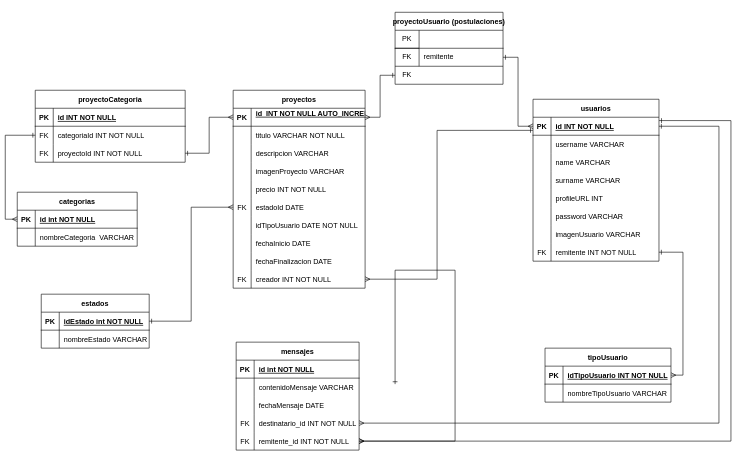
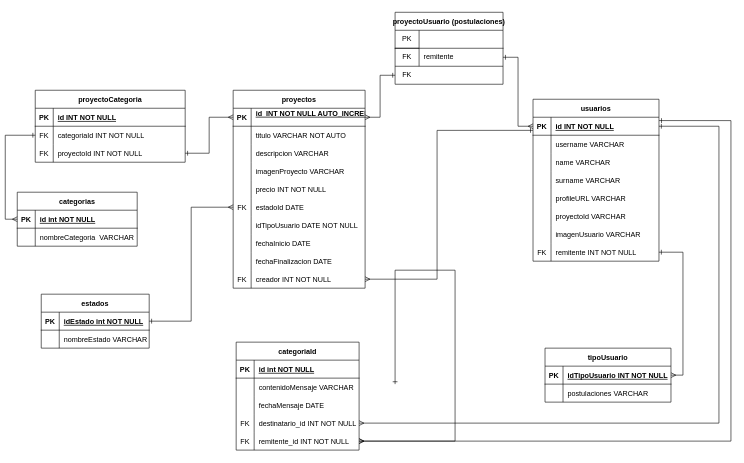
node "titulo VARCHAR NOT NULL": label "titulo VARCHAR NOT NULL" -> "titulo VARCHAR NOT AUTO"
node "profileURL INT": label "profileURL INT" -> "profileURL VARCHAR"
node "password VARCHAR": label "password VARCHAR" -> "proyectoId VARCHAR"
node "mensajes": label "mensajes" -> "categoriaId"
node "nombreTipoUsuario VARCHAR": label "nombreTipoUsuario VARCHAR" -> "postulaciones VARCHAR"
